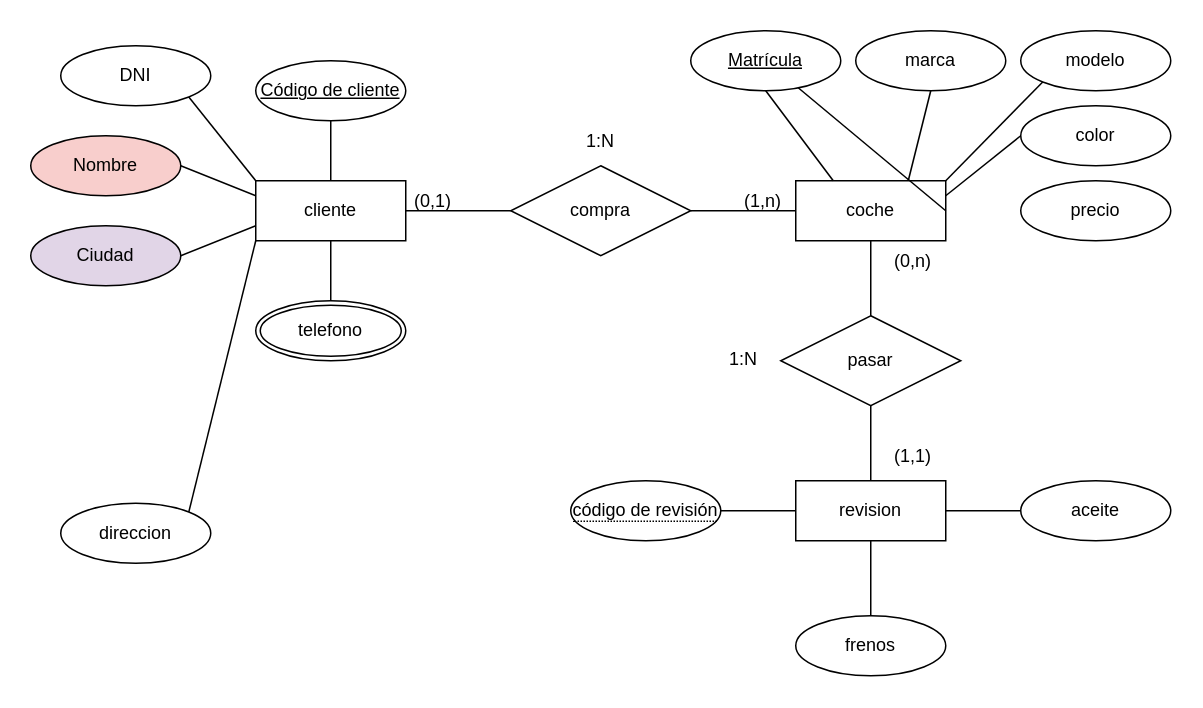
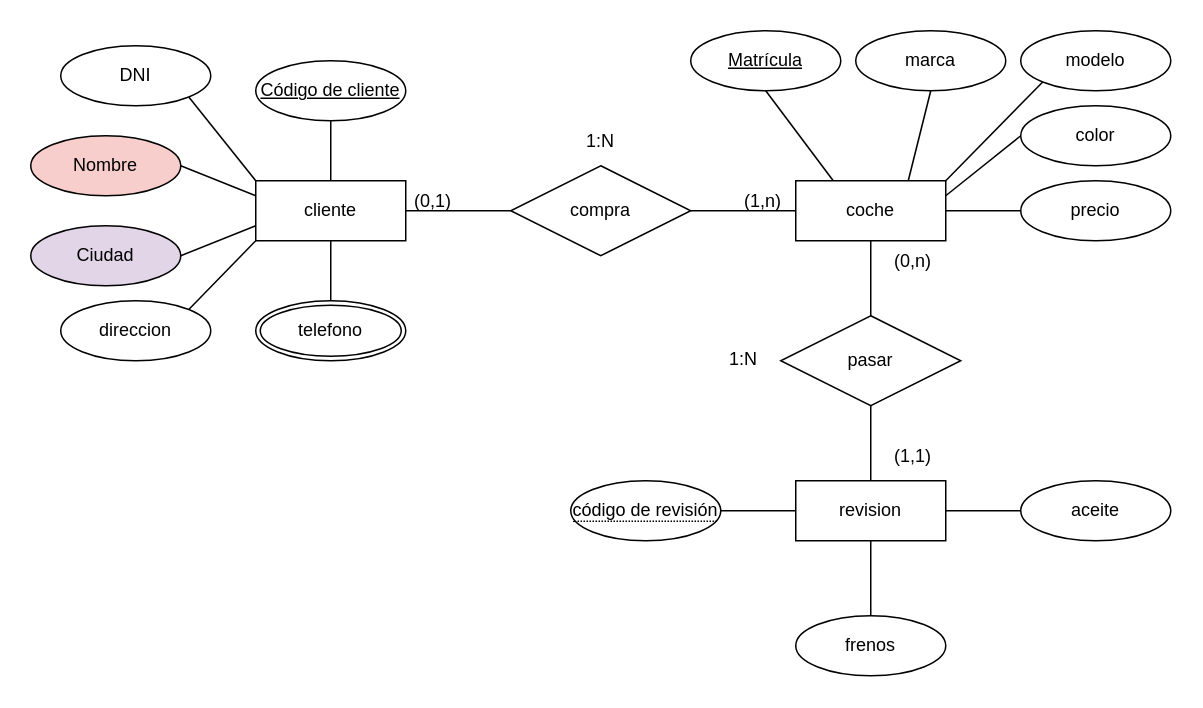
edge "Matrícula" -- "coche": now "precio" -- "coche"
node "direccion": moved (136, 533) -> (136, 331)
